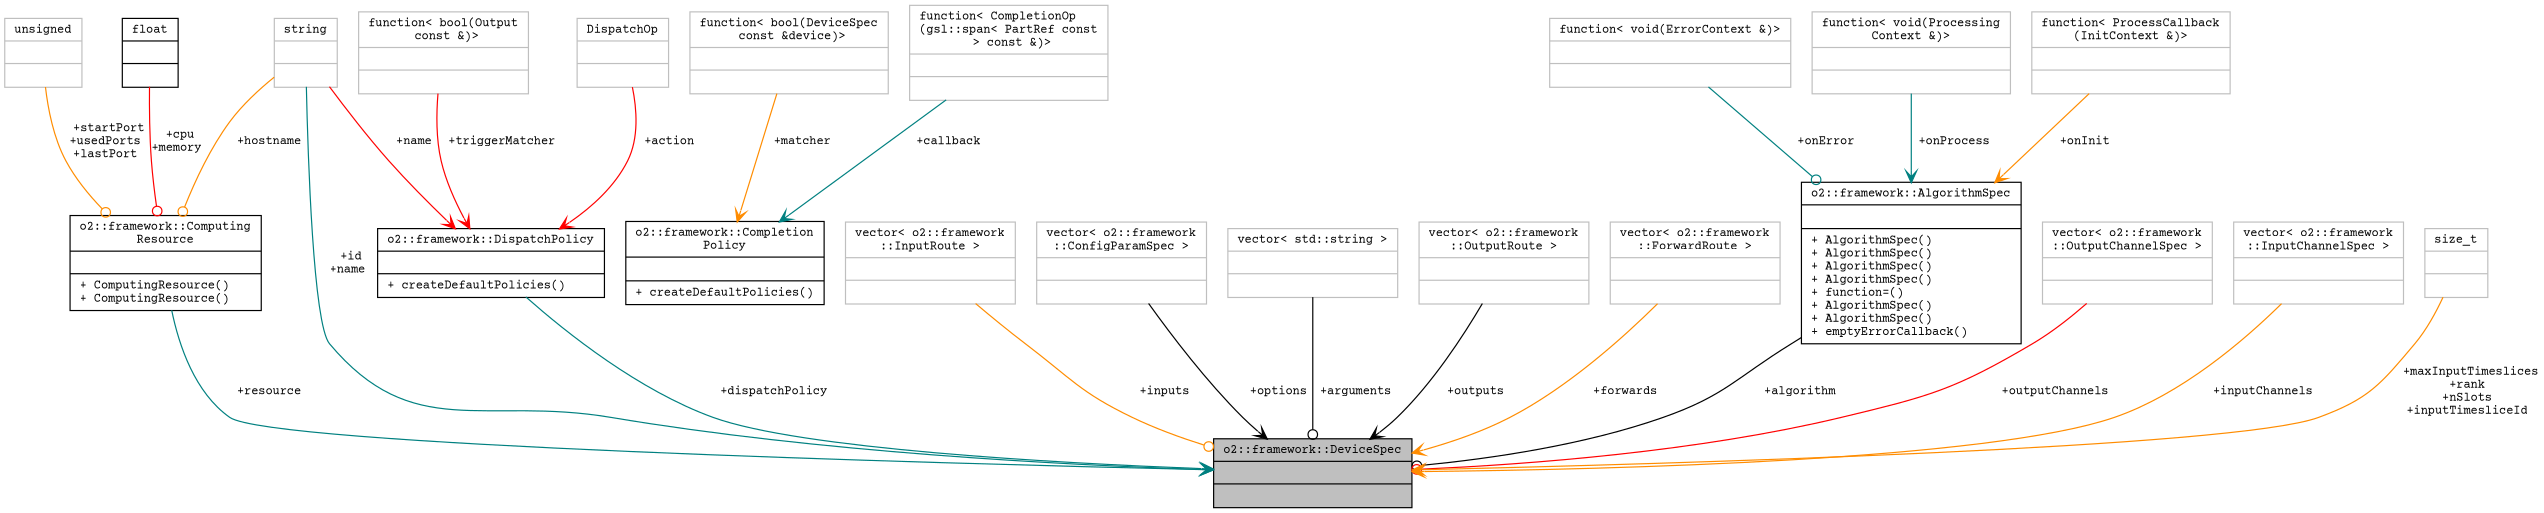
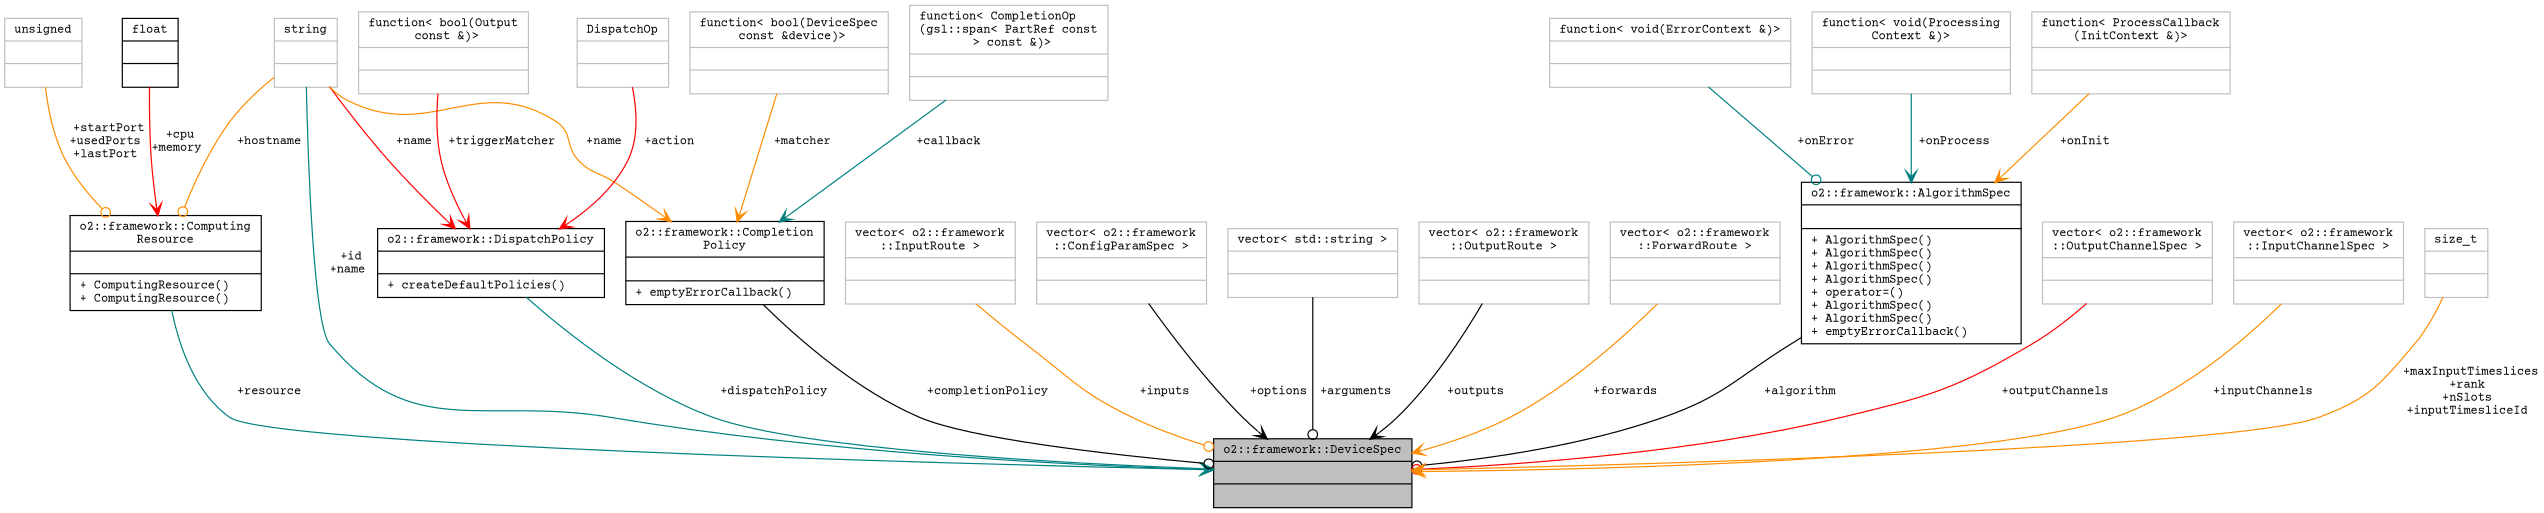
edge "string" -> "o2::framework::Completion": added, label "+name"
edge "float" -> "o2::framework::Computing": arrowhead odot -> vee
node "o2::framework::Completion": text "+ createDefaultPolicies()" -> "+ emptyErrorCallback()"
node "o2::framework::AlgorithmSpec": text "+ function=()" -> "+ operator=()"
edge "o2::framework::Completion" -> "o2::framework::DeviceSpec": added, label "+completionPolicy"
